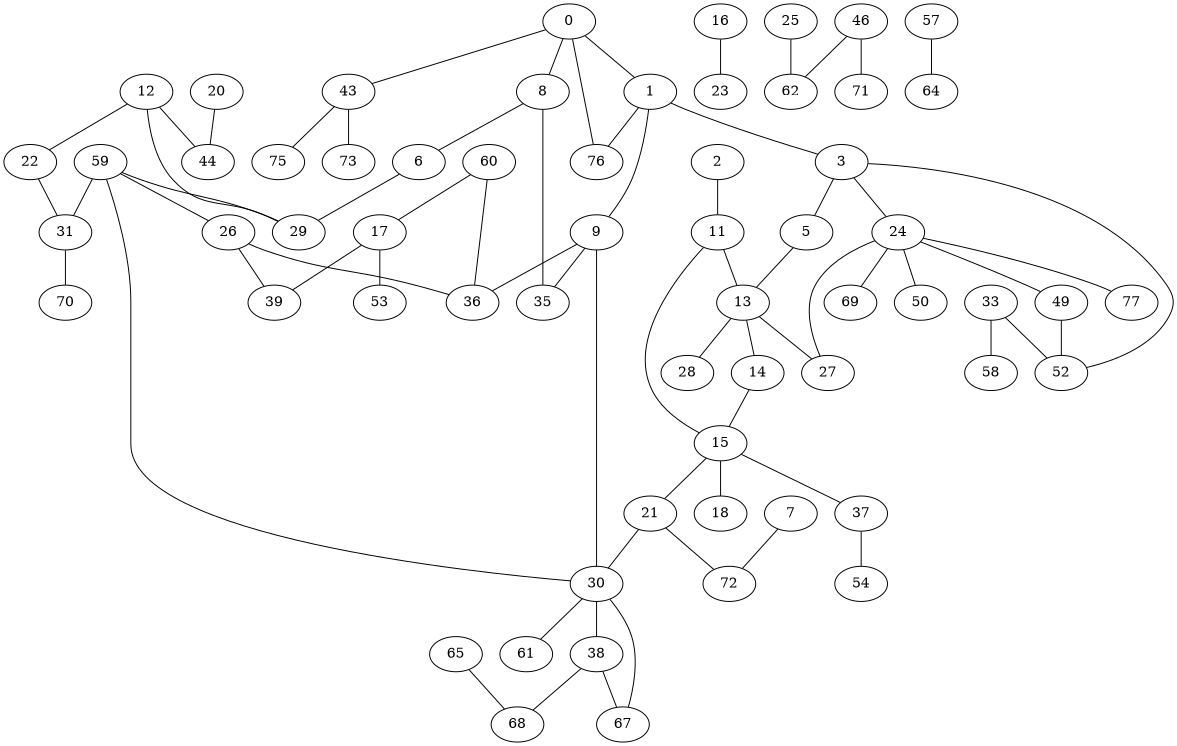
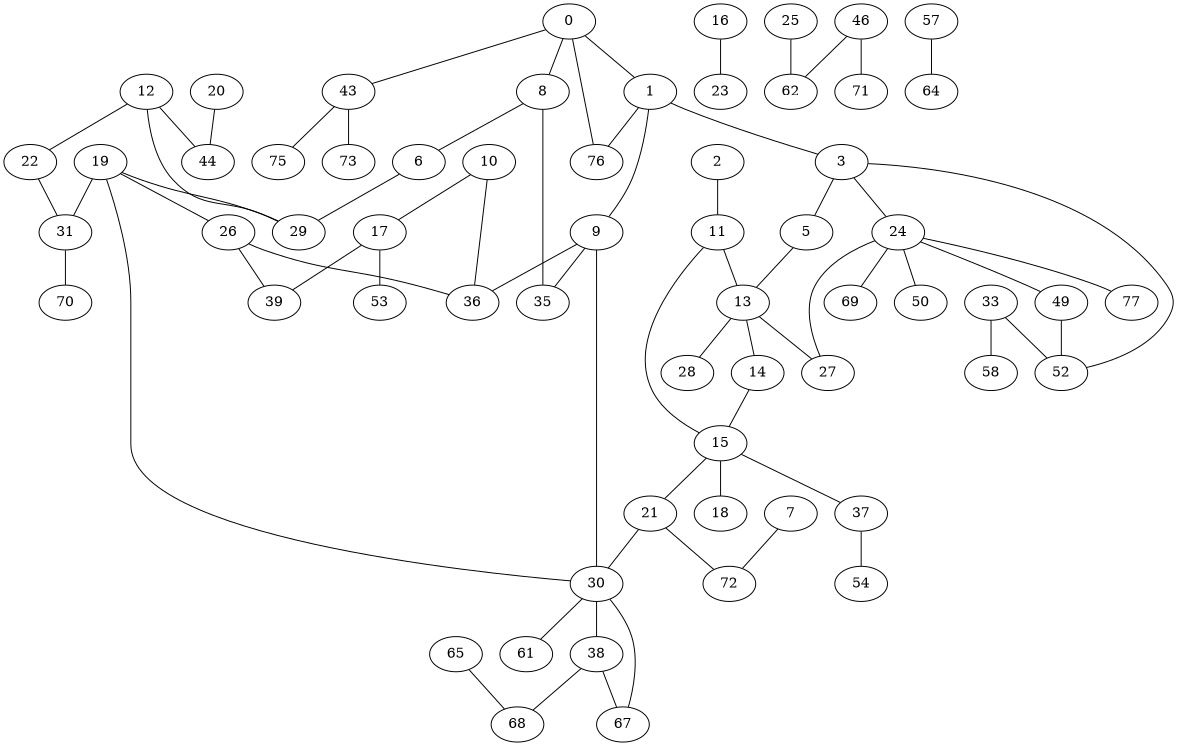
node "59": label "59" -> "19"
node "60": label "60" -> "10"
